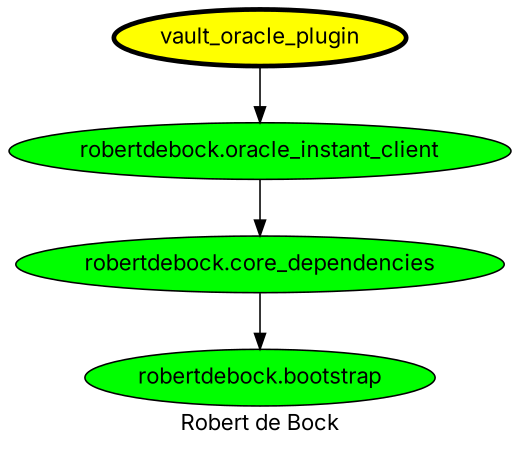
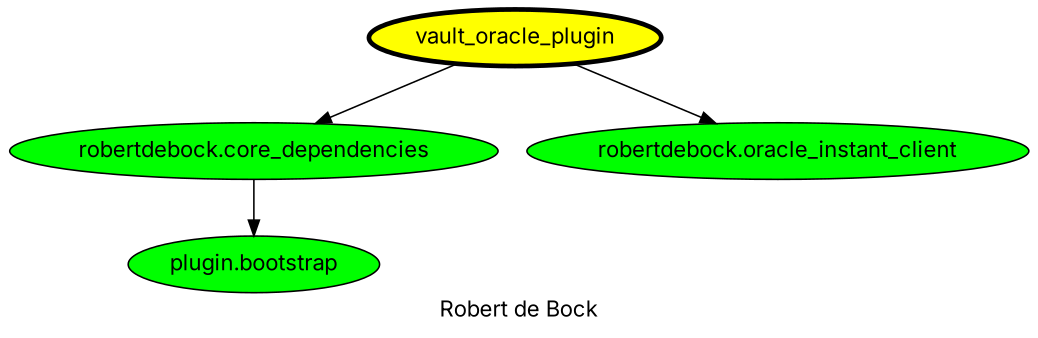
edge "robertdebock.oracle_instant_client" -> "robertdebock.core_dependencies": now "vault_oracle_plugin" -> "robertdebock.core_dependencies"
node "robertdebock.bootstrap": label "robertdebock.bootstrap" -> "plugin.bootstrap"
